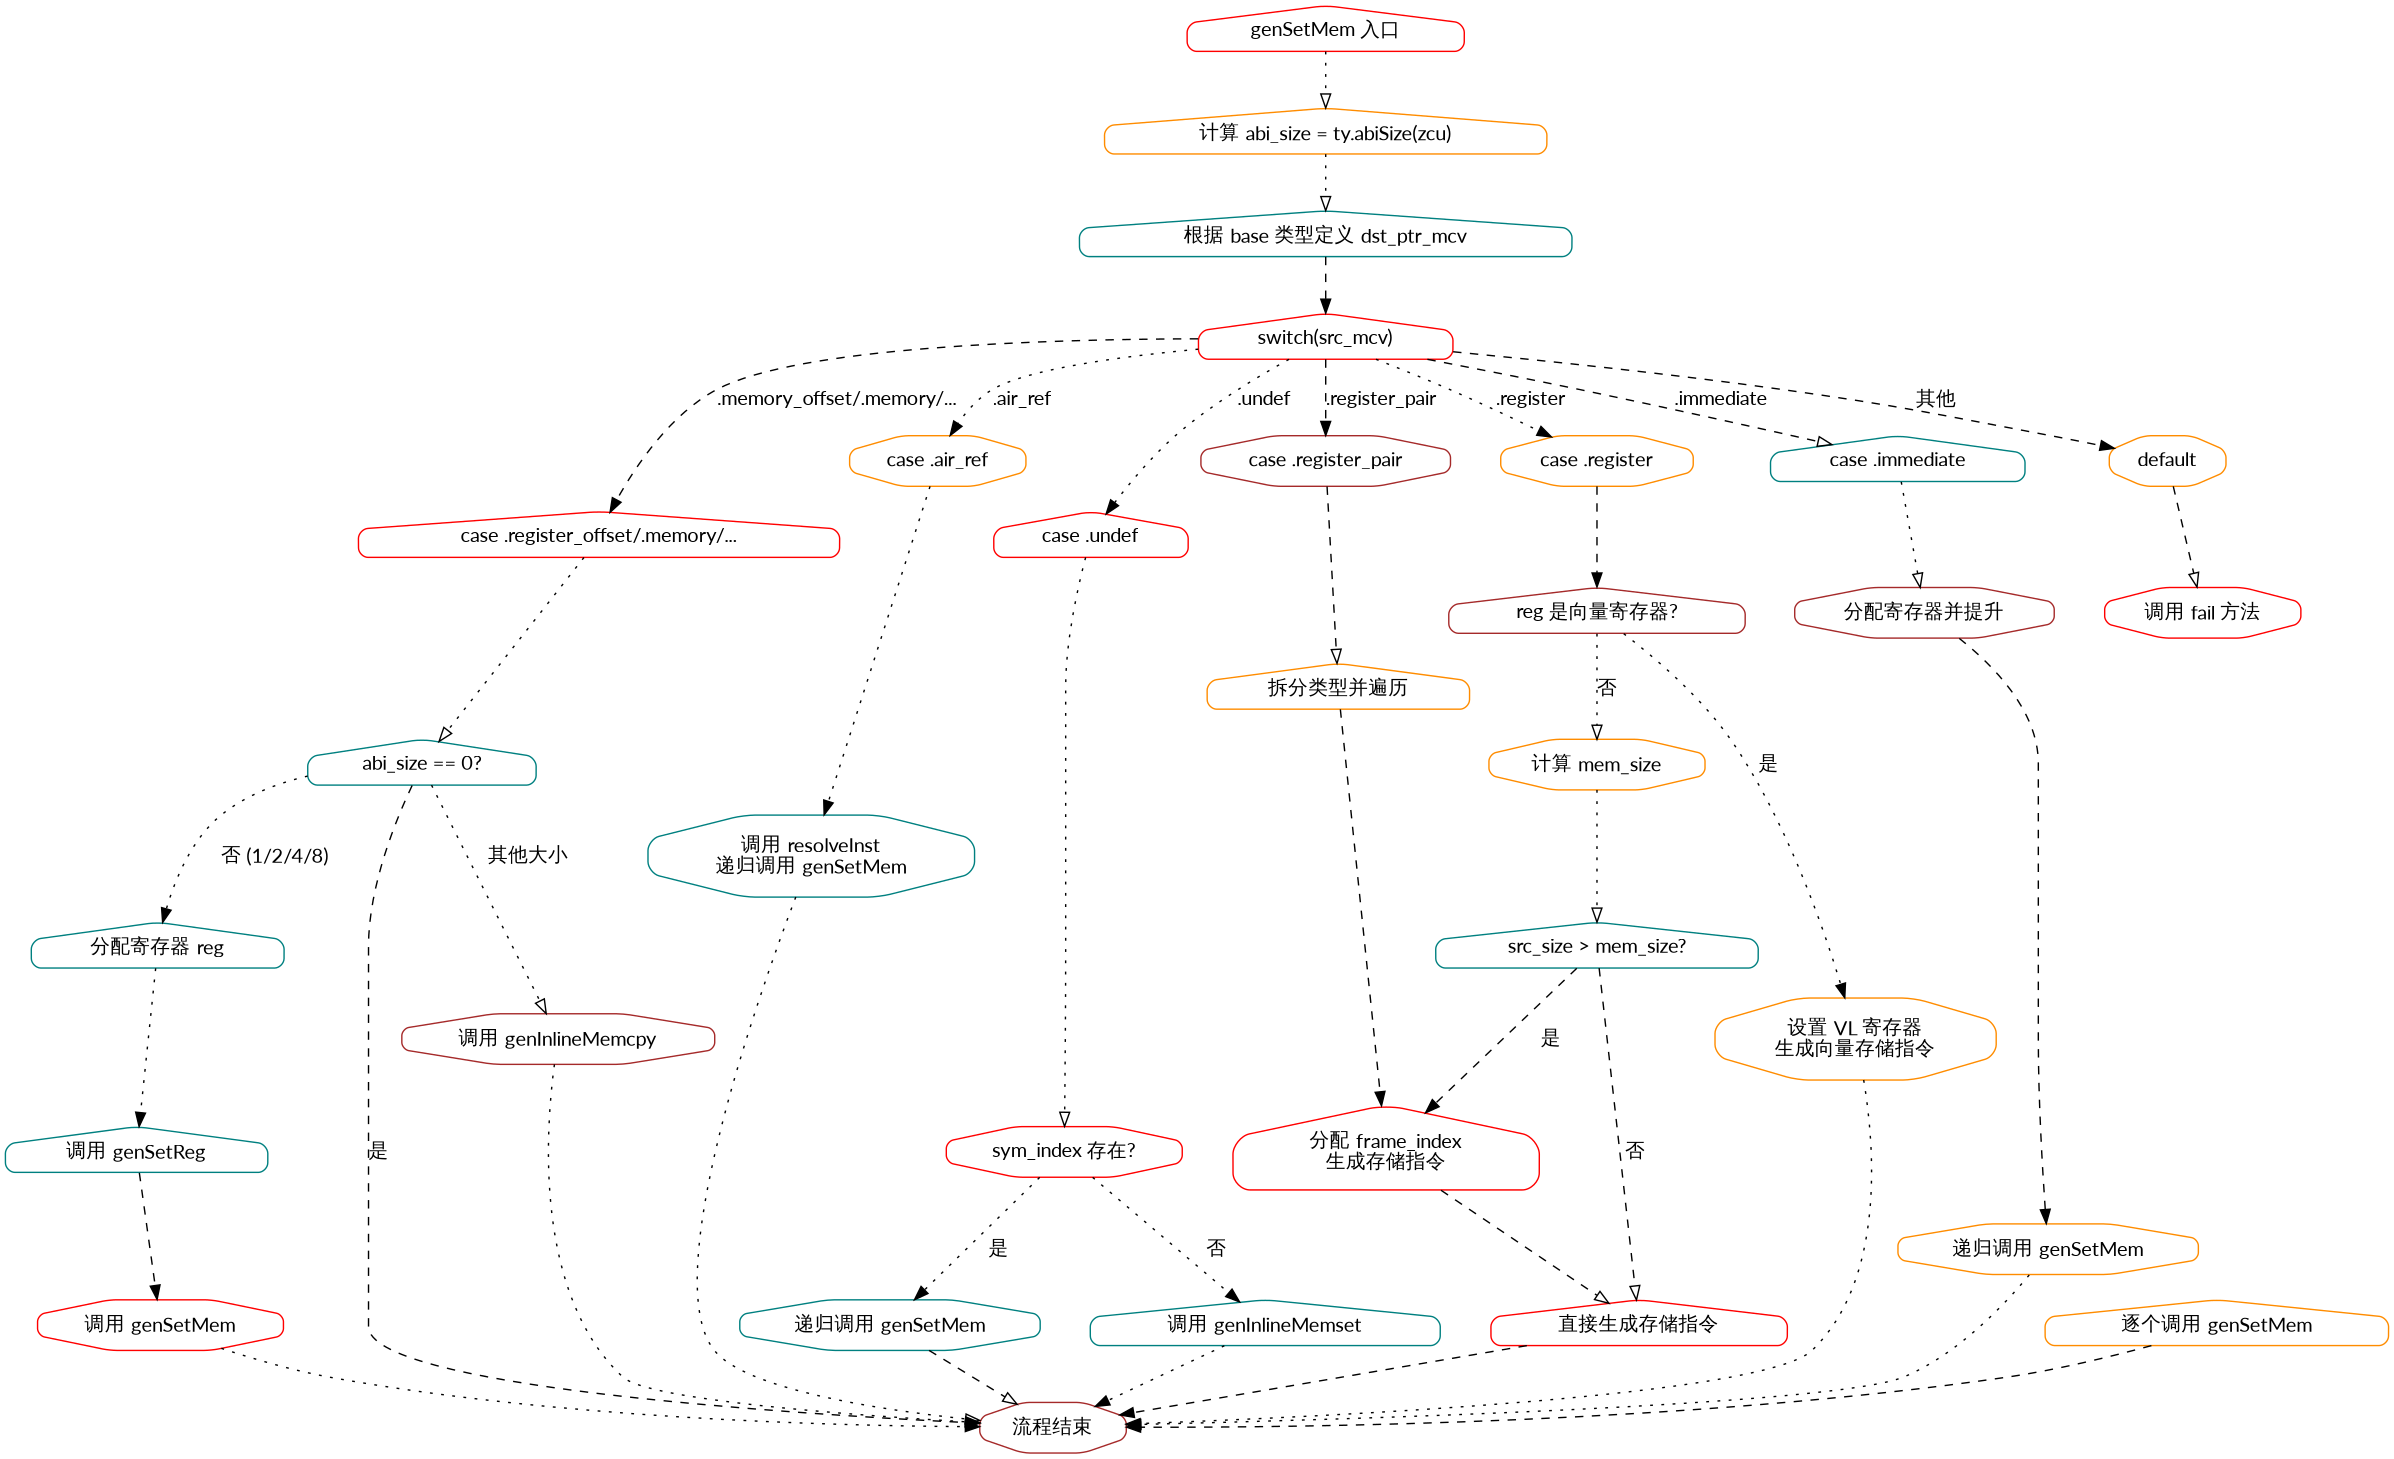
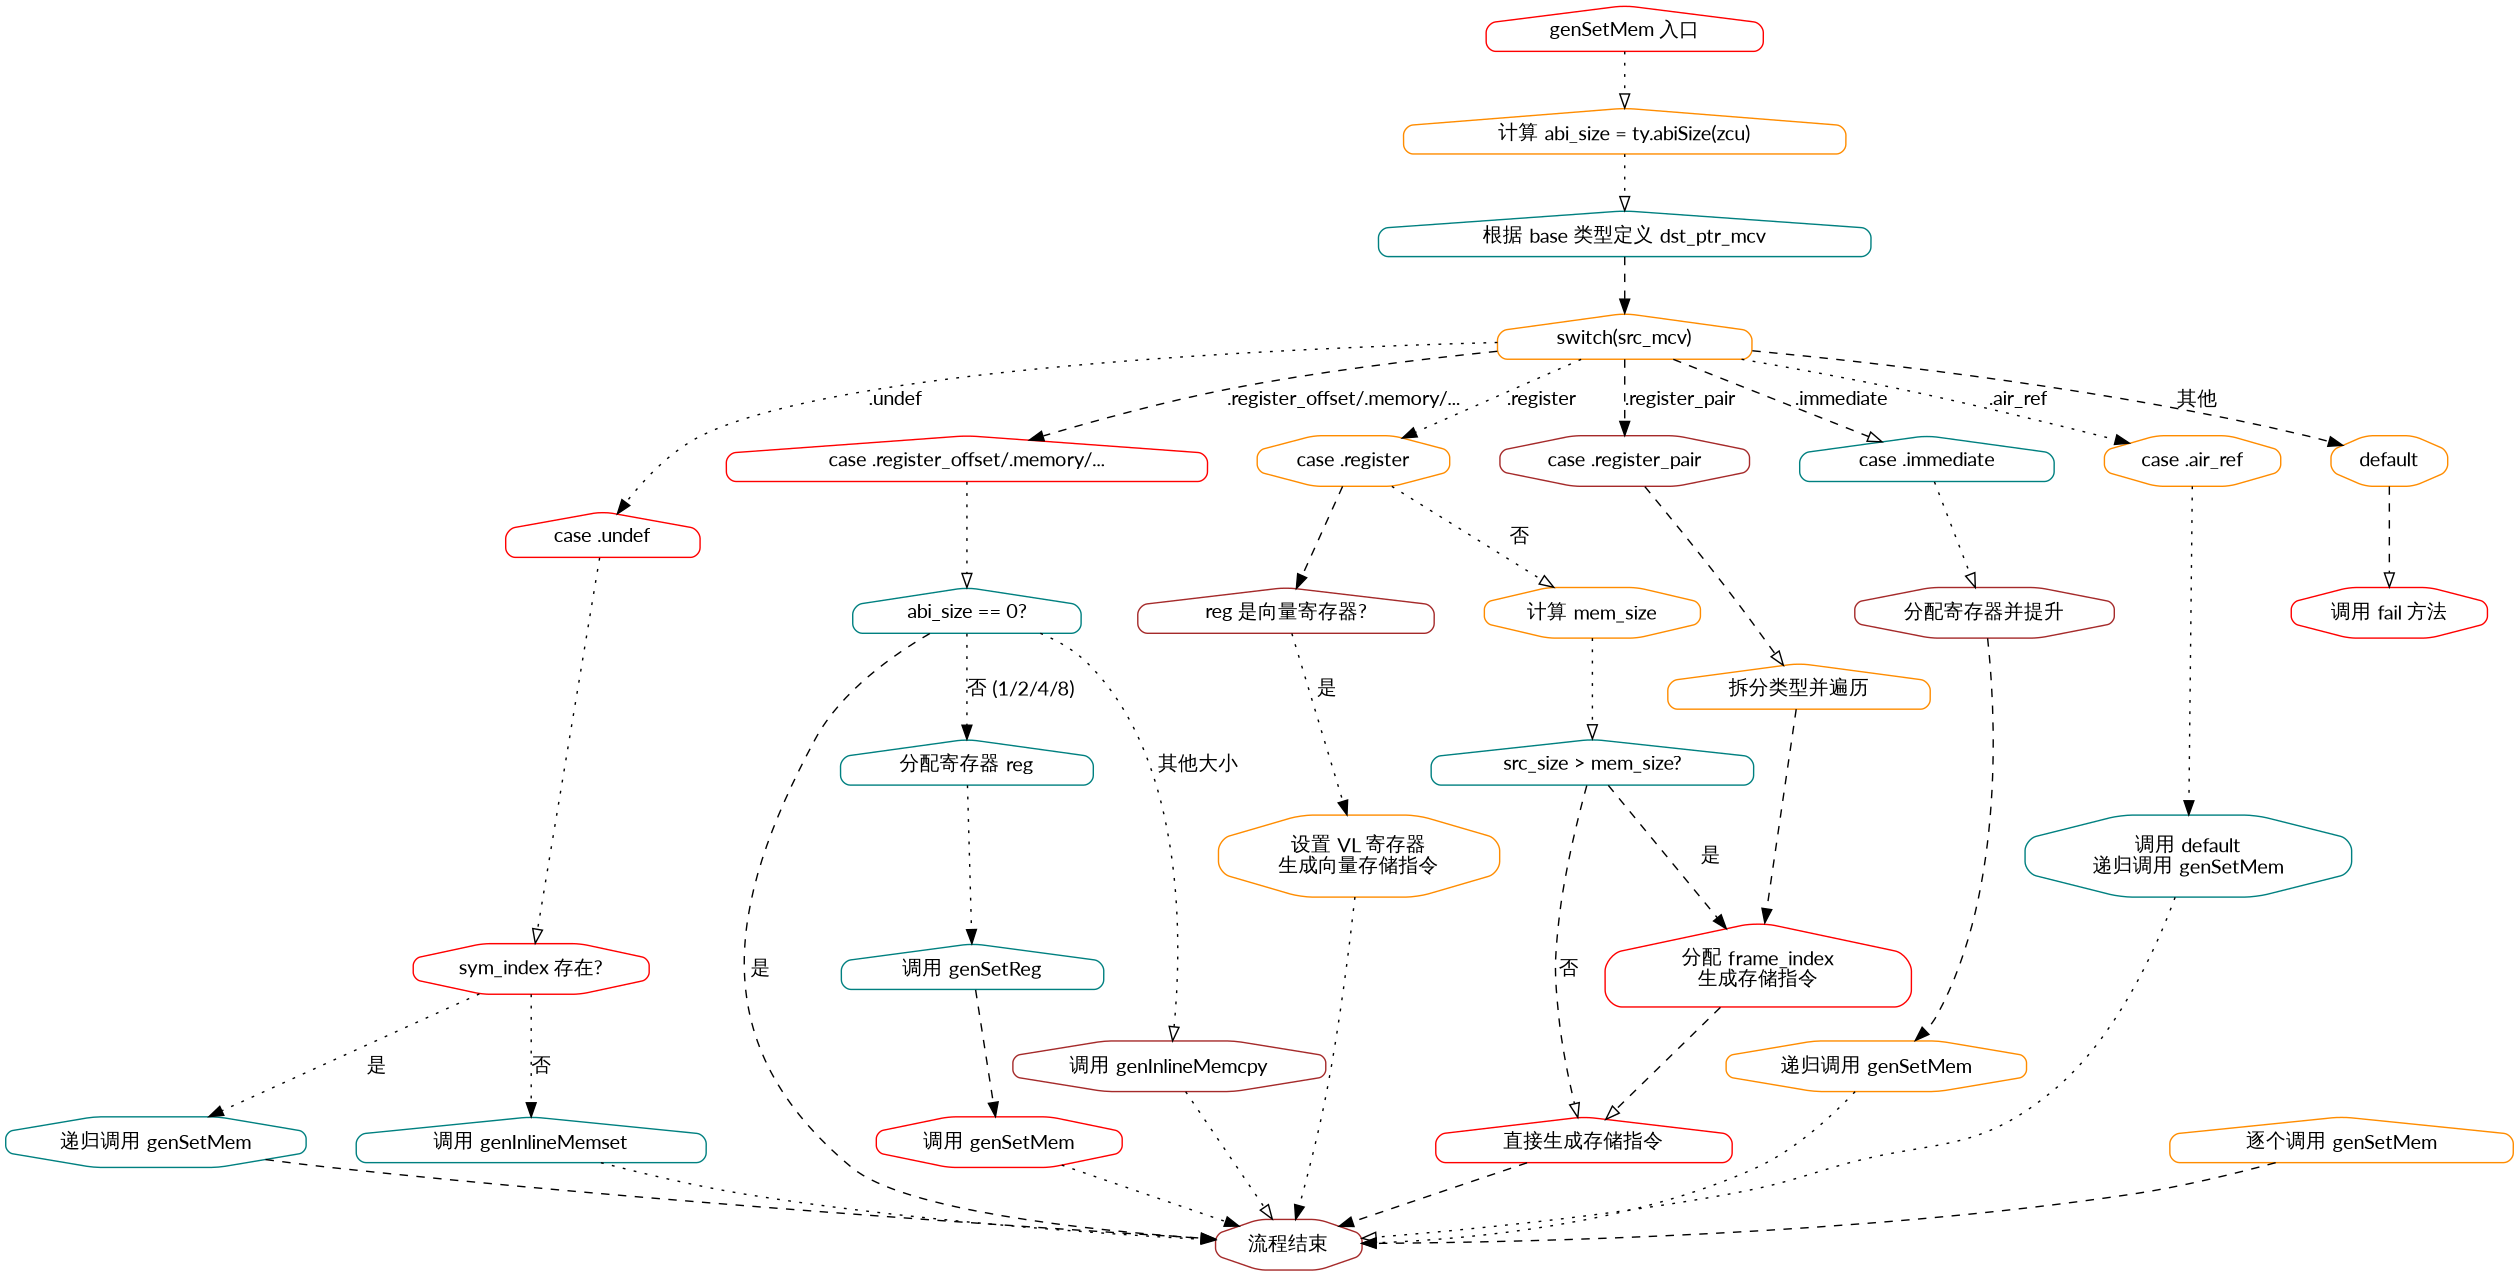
node "switch(src_mcv)": color red -> darkorange
edge "switch(src_mcv)" -> "case .register_offset/.memory/...": label ".memory_offset/.memory/..." -> ".register_offset/.memory/..."
edge "reg 是向量寄存器?" -> "计算 mem_size": now "case .register" -> "计算 mem_size"
node "调用 resolveInst 递归调用 genSetMem": label "调用 resolveInst 递归调用 genSetMem" -> "调用 default 递归调用 genSetMem"
